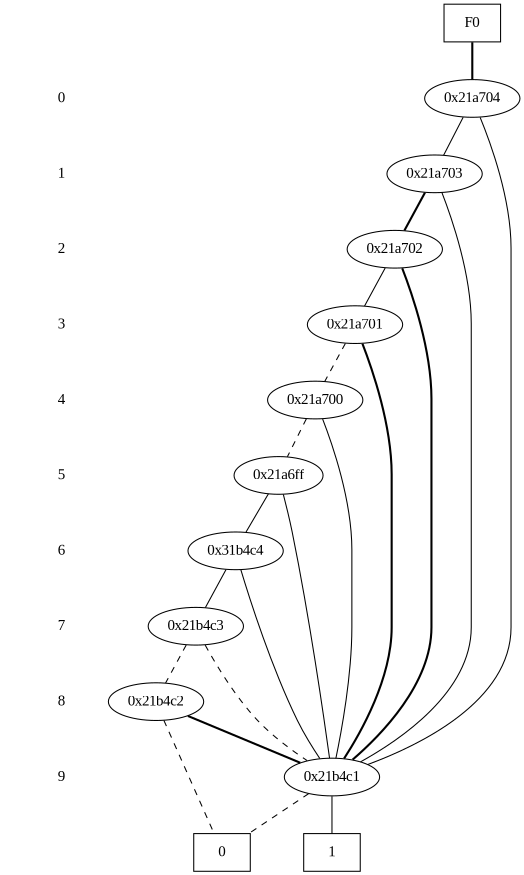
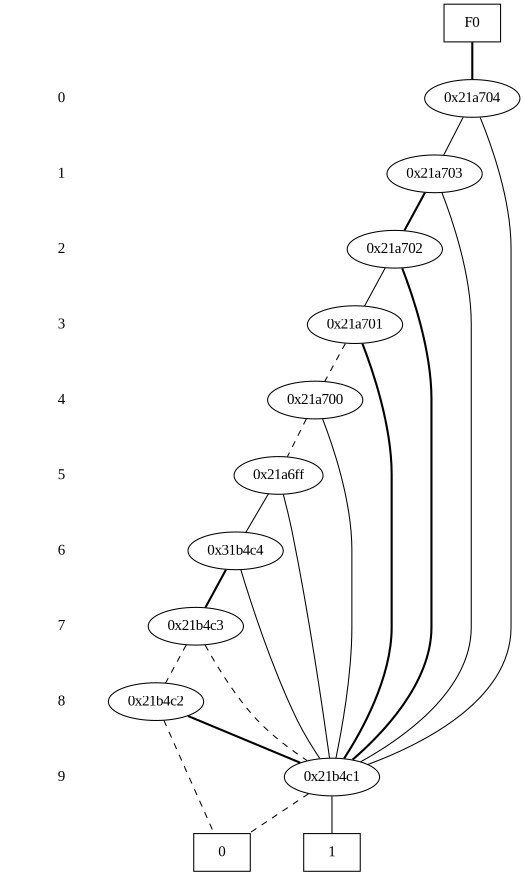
edge "0x31b4c4" -- "0x21b4c3": style solid -> bold
